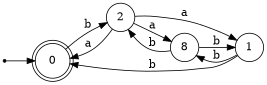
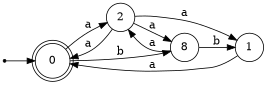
edge "0" -> "2": label "b" -> "a"
edge "8" -> "2": label "b" -> "a"
edge "1" -> "8": now "0" -> "8"
edge "1" -> "0": label "b" -> "a"
